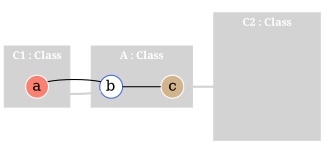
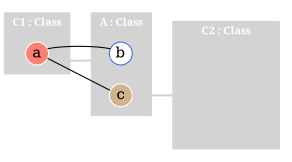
edge "b" -- "c": now "a" -- "c"
